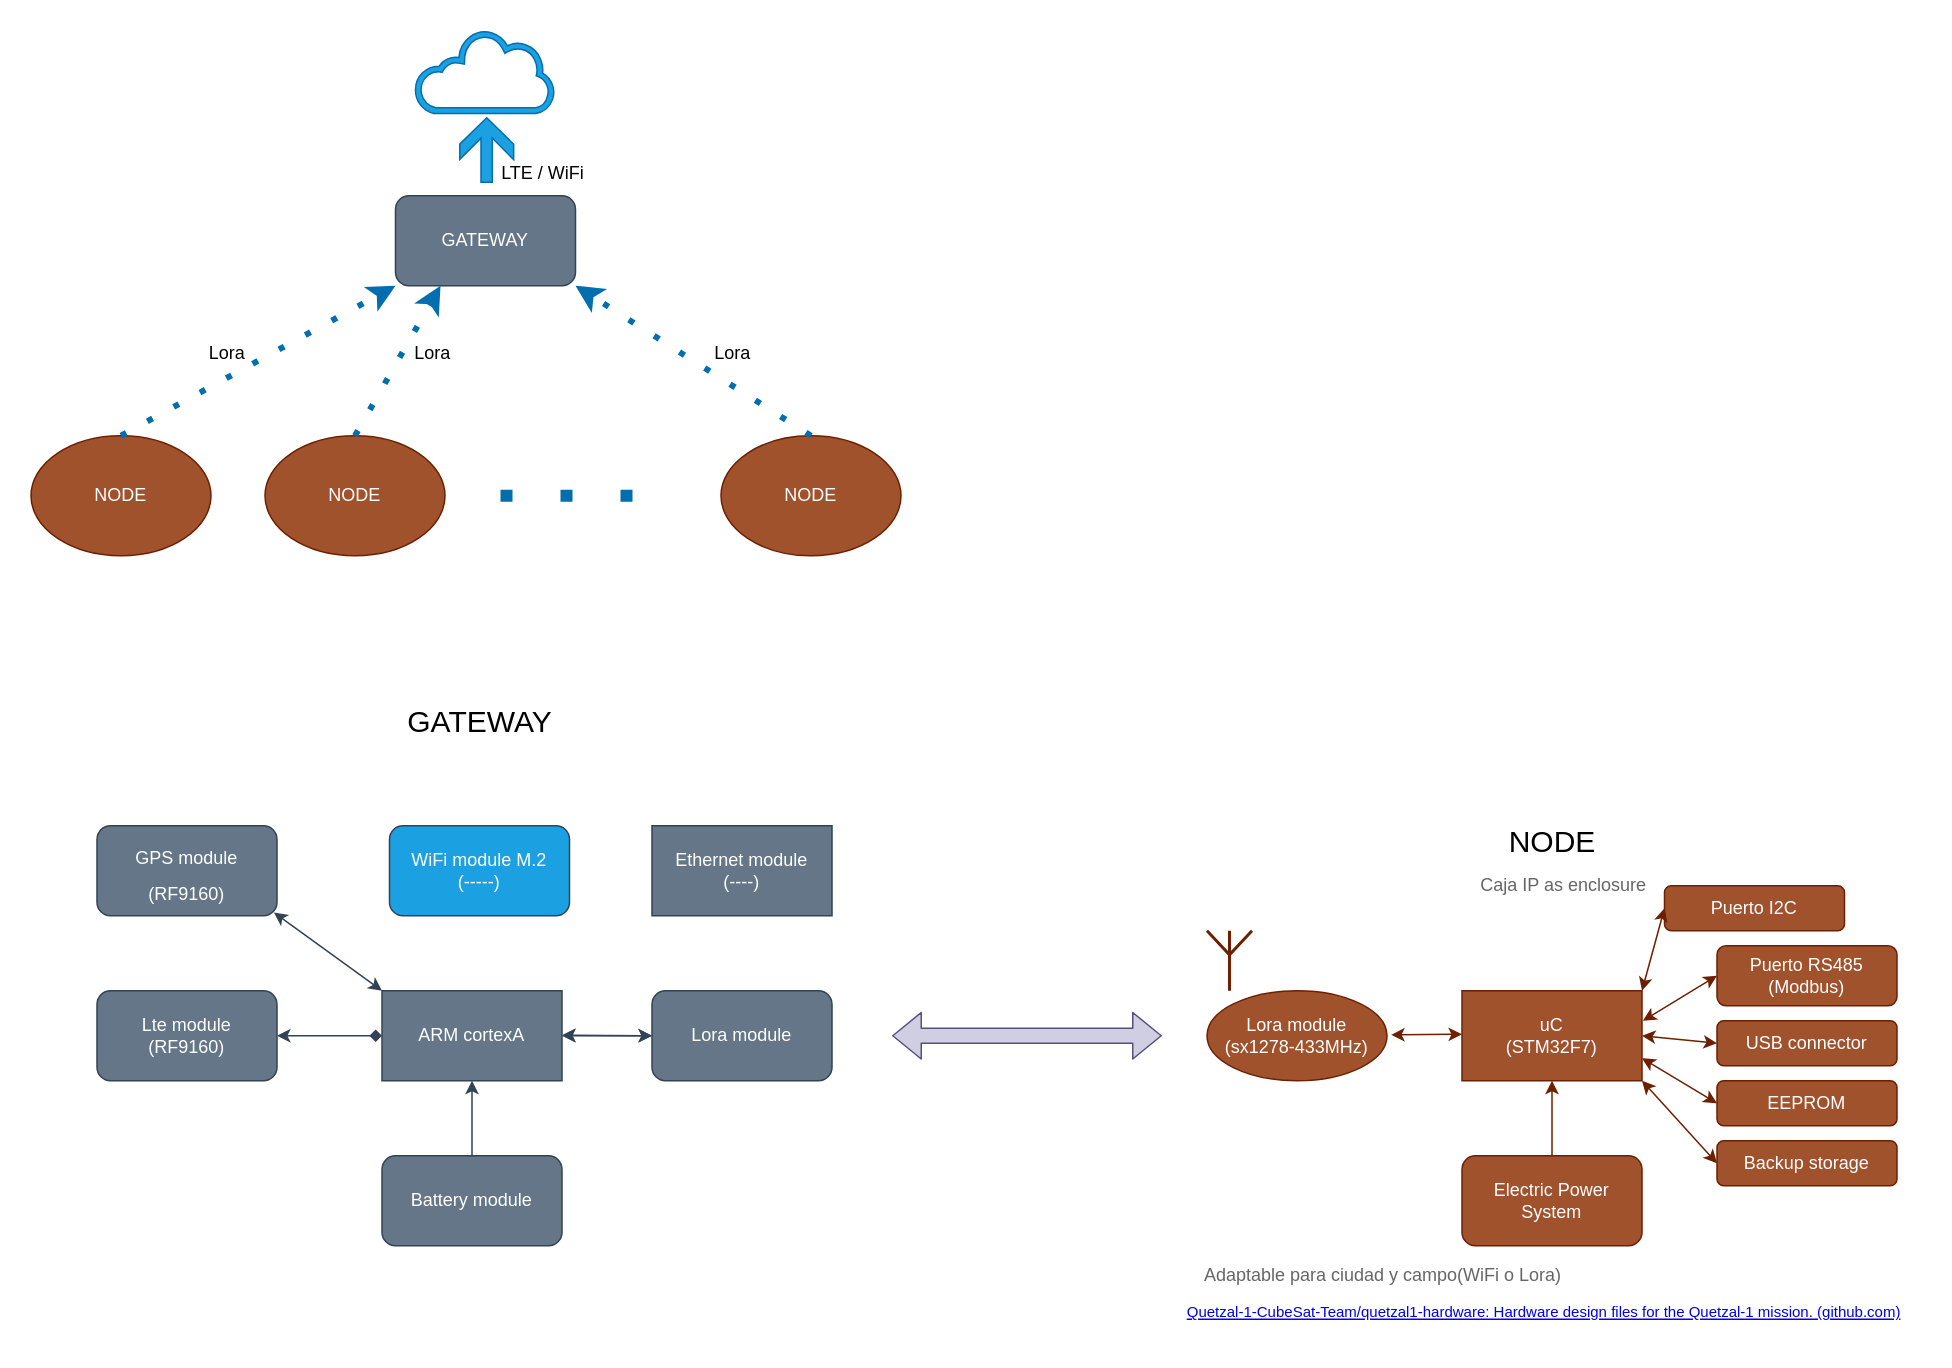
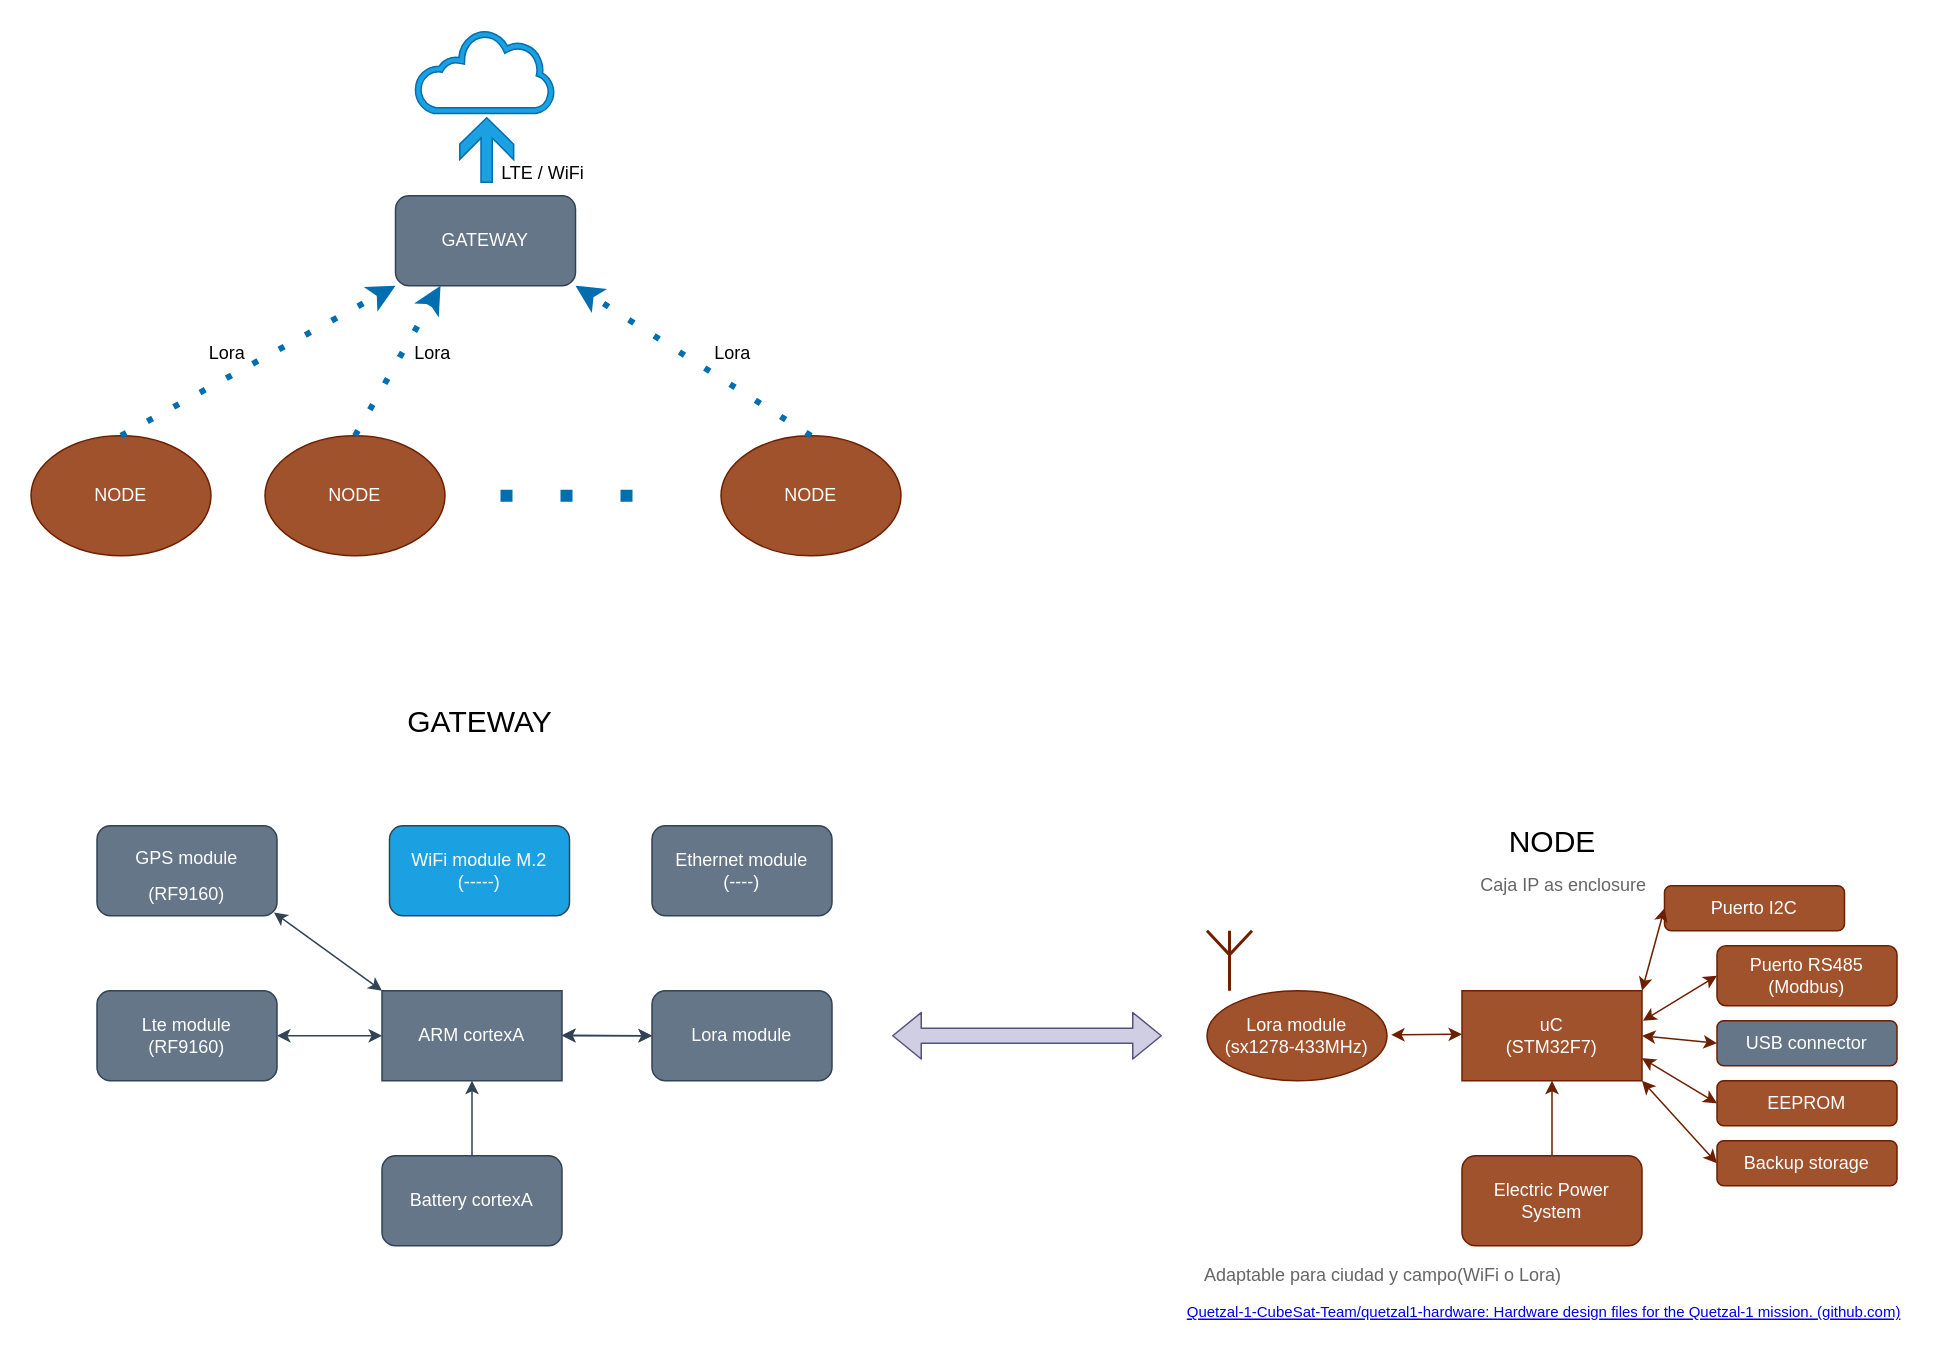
node "Ethernet module (----)": shape rectangle -> rounded rectangle
edge "Lte module (RF9160)" -- "ARM cortexA": arrowhead diamond -> classic
node "USB connector": fillcolor #a0522d -> #647687
node "Battery module": label "Battery module" -> "Battery cortexA"
